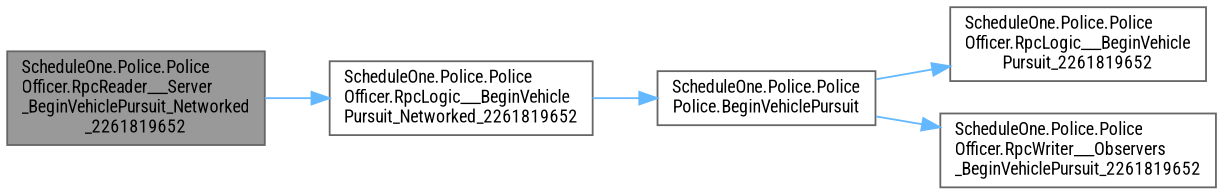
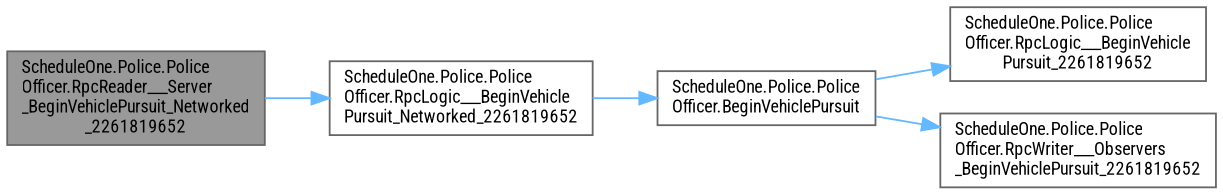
node "ScheduleOne.Police.Police Police.BeginVehiclePursuit": label "ScheduleOne.Police.Police Police.BeginVehiclePursuit" -> "ScheduleOne.Police.Police Officer.BeginVehiclePursuit"
